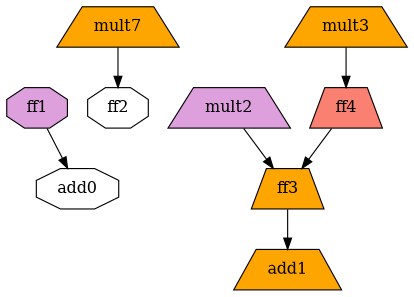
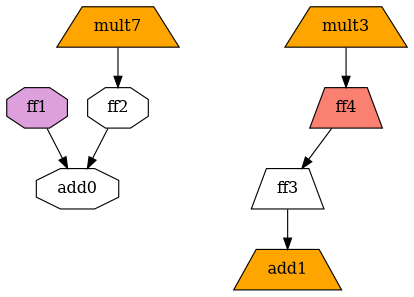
node "mult2": removed
edge "ff2" -> "add0": added
node "ff3": fillcolor orange -> white
